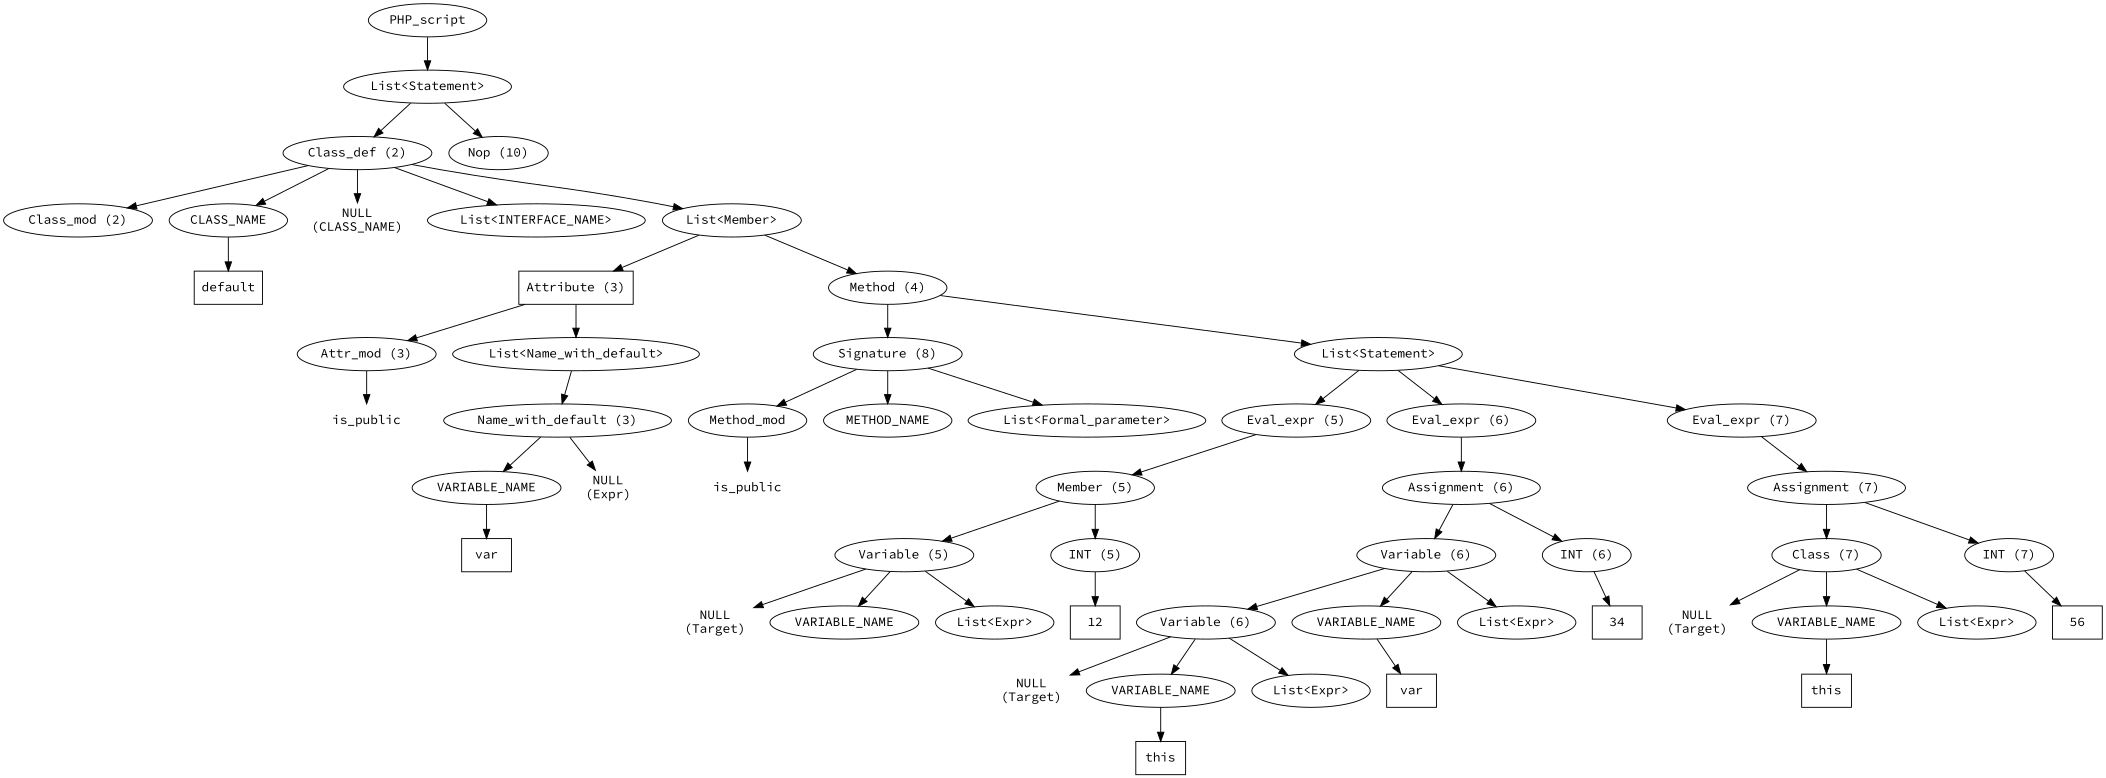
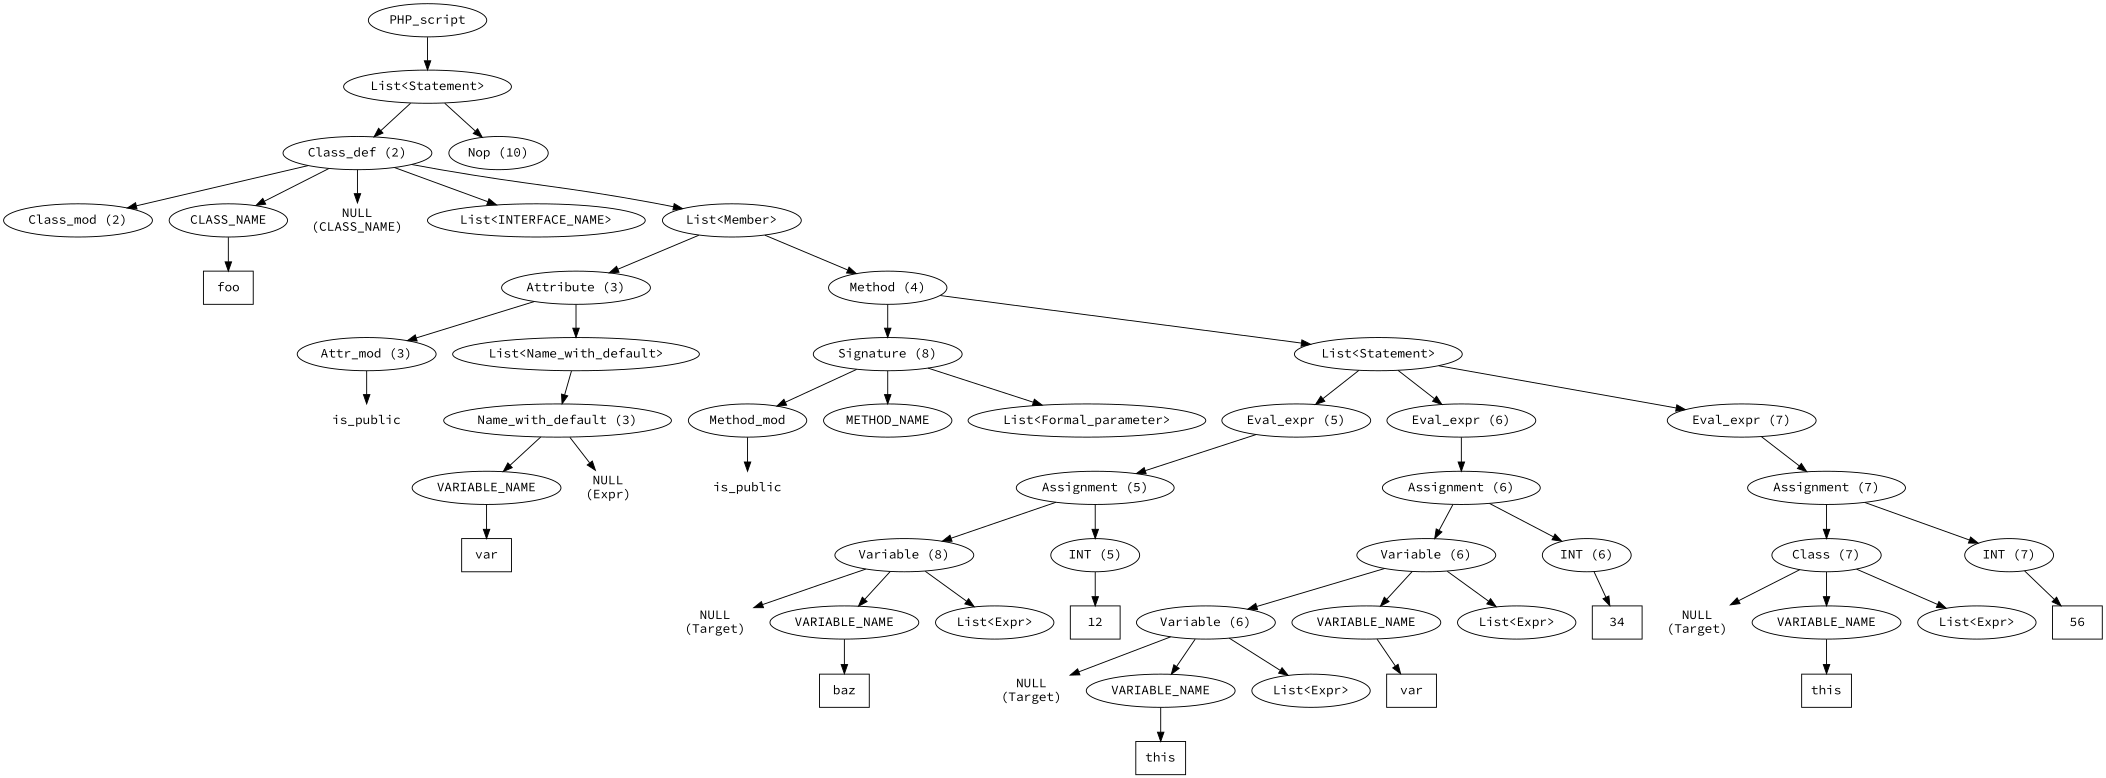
node "default": label "default" -> "foo"
node "Attribute (3)": shape box -> ellipse
node "Member (5)": label "Member (5)" -> "Assignment (5)"
node "Variable (5)": label "Variable (5)" -> "Variable (8)"
node "baz": added
